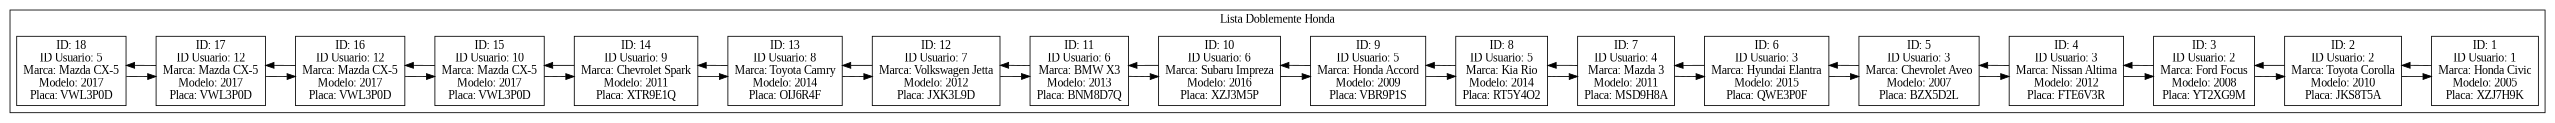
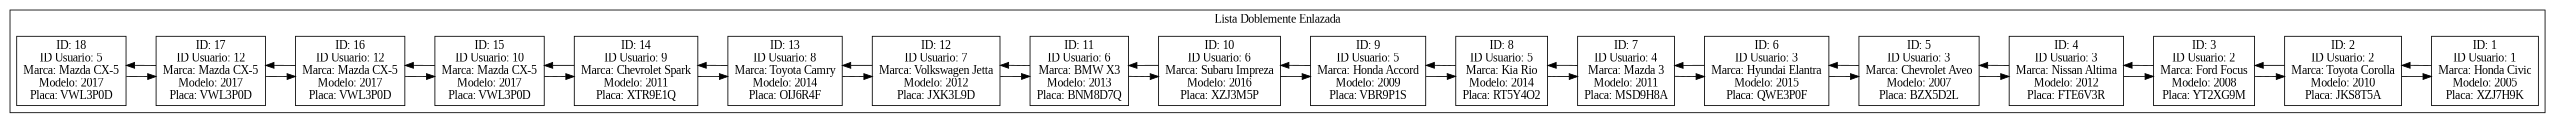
cluster "Lista Doblemente Honda": label "Lista Doblemente Honda" -> "Lista Doblemente Enlazada"
